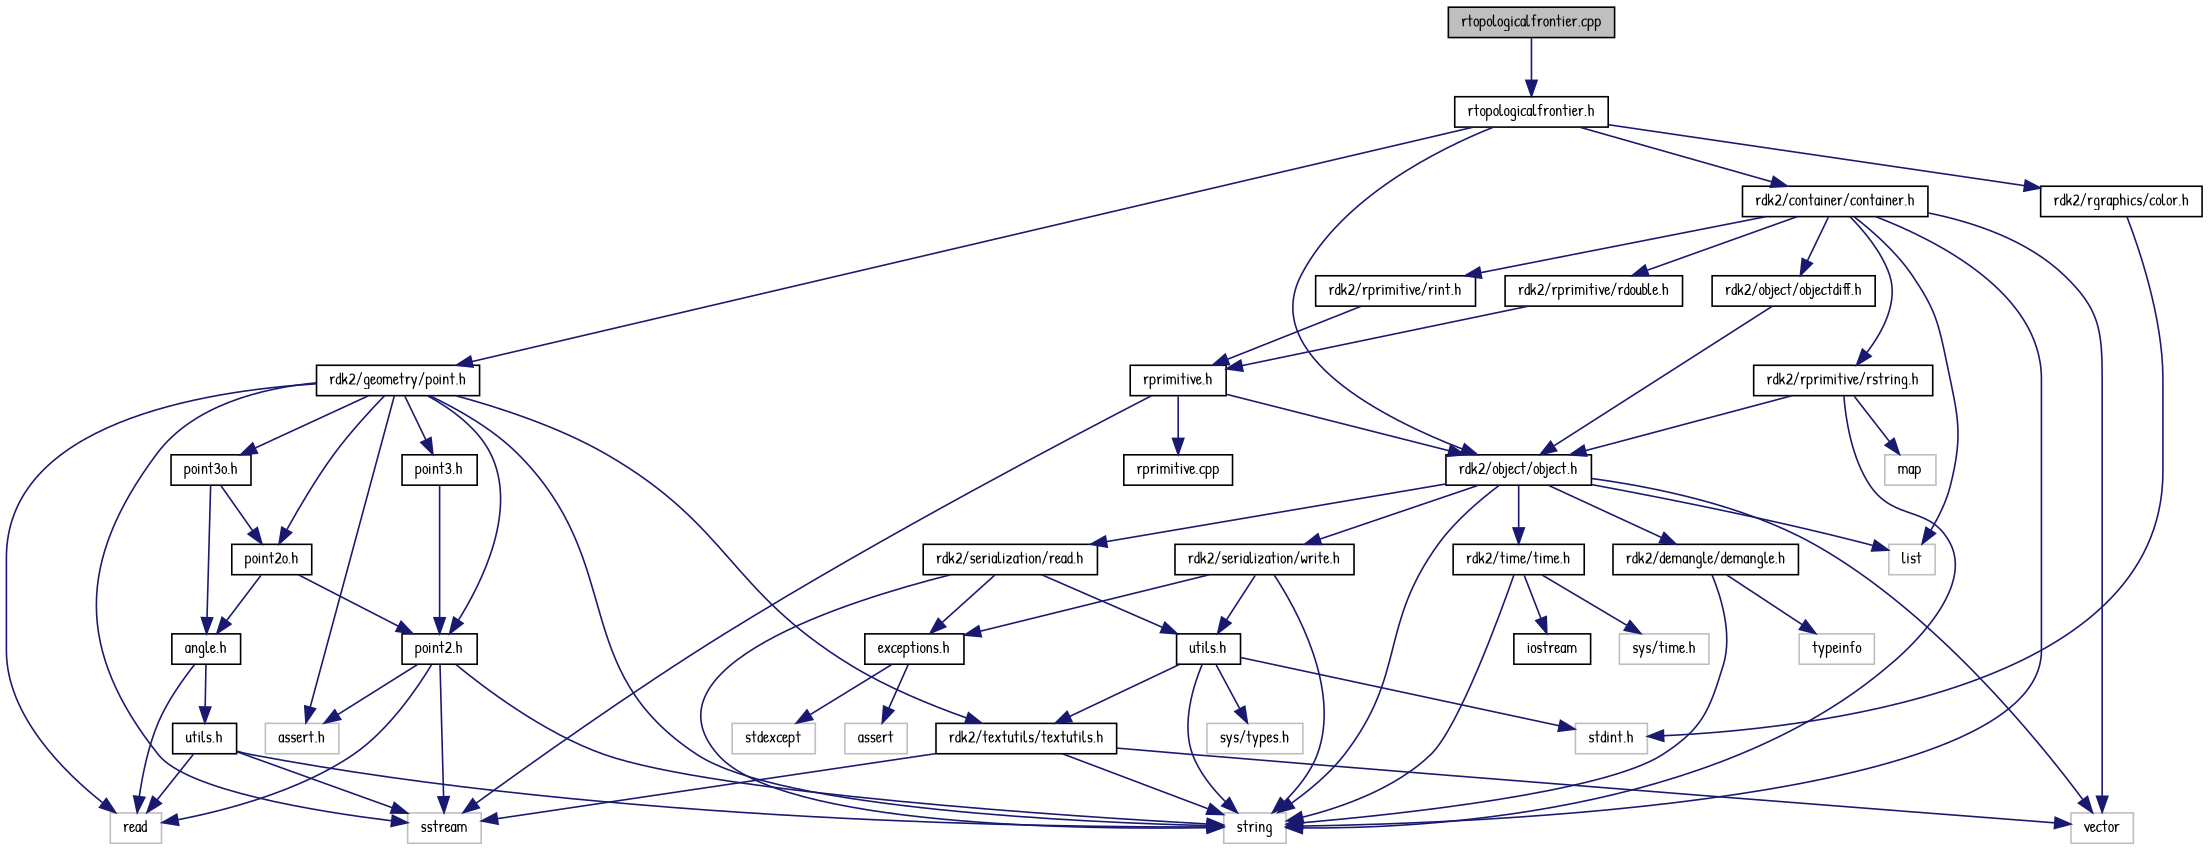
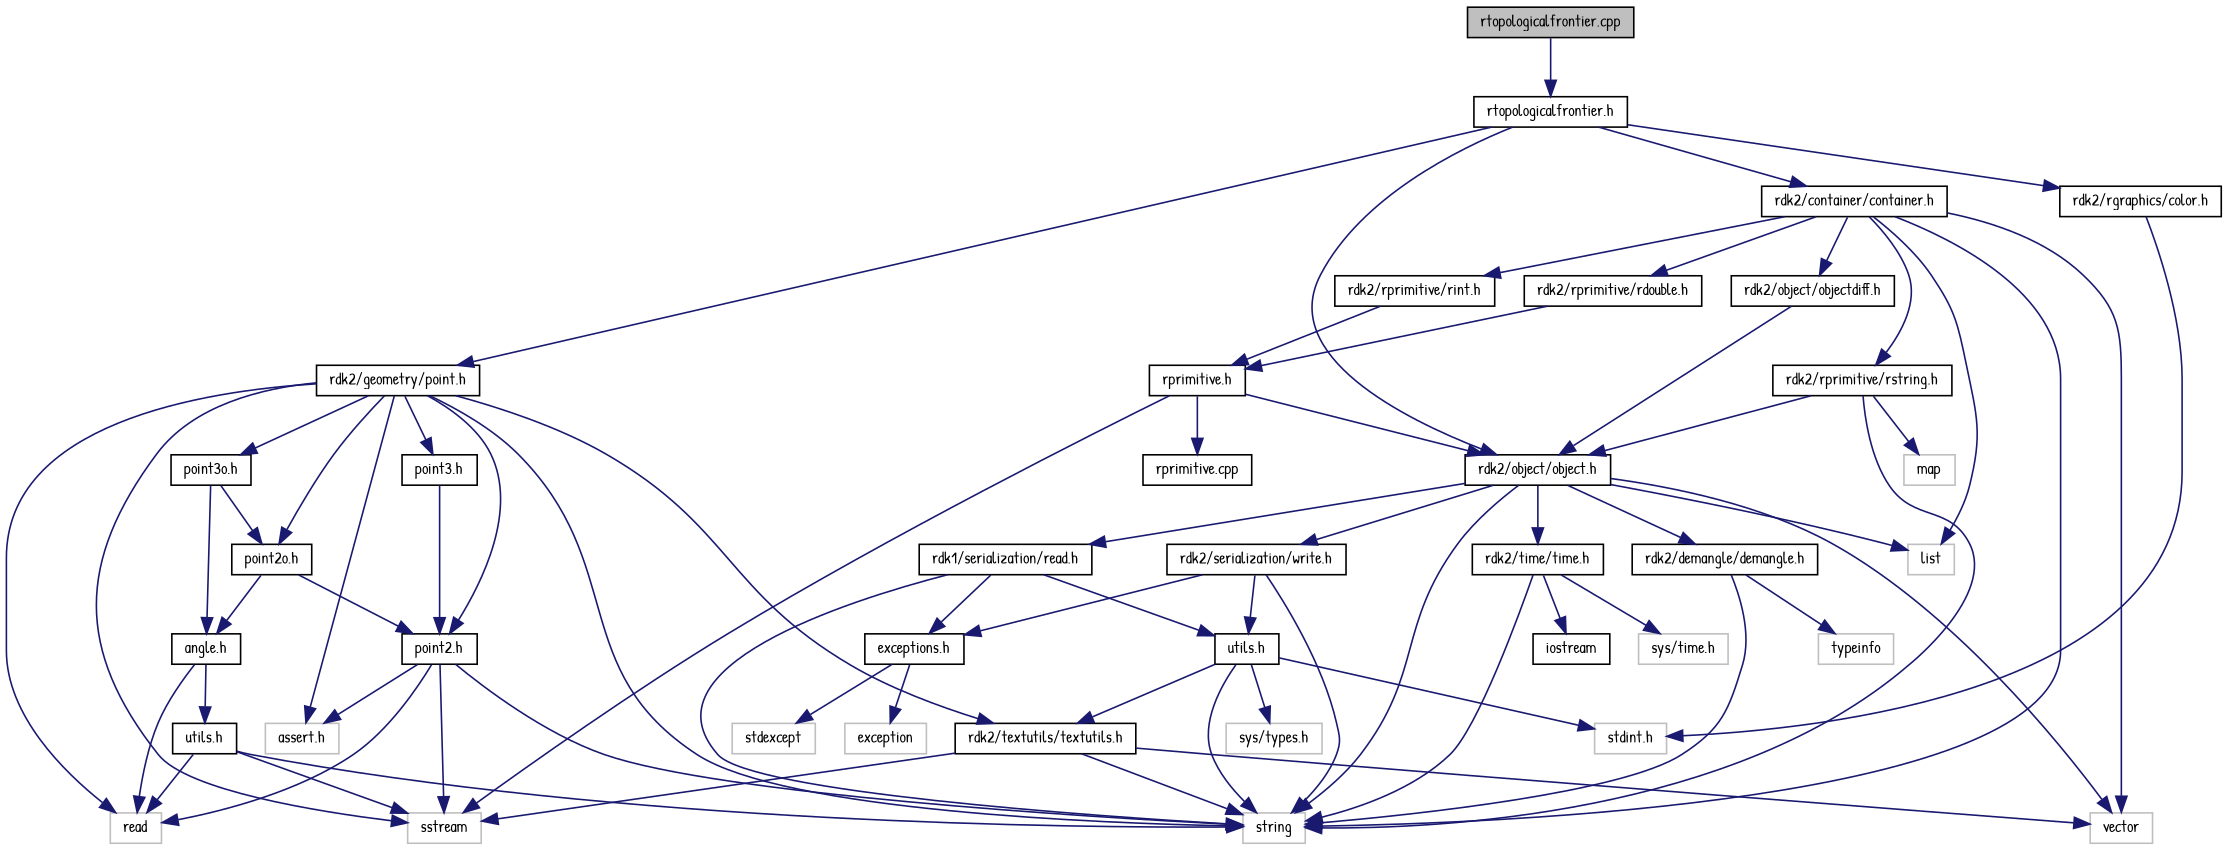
node "rdk2/serialization/read.h": label "rdk2/serialization/read.h" -> "rdk1/serialization/read.h"
node "assert": label "assert" -> "exception"
